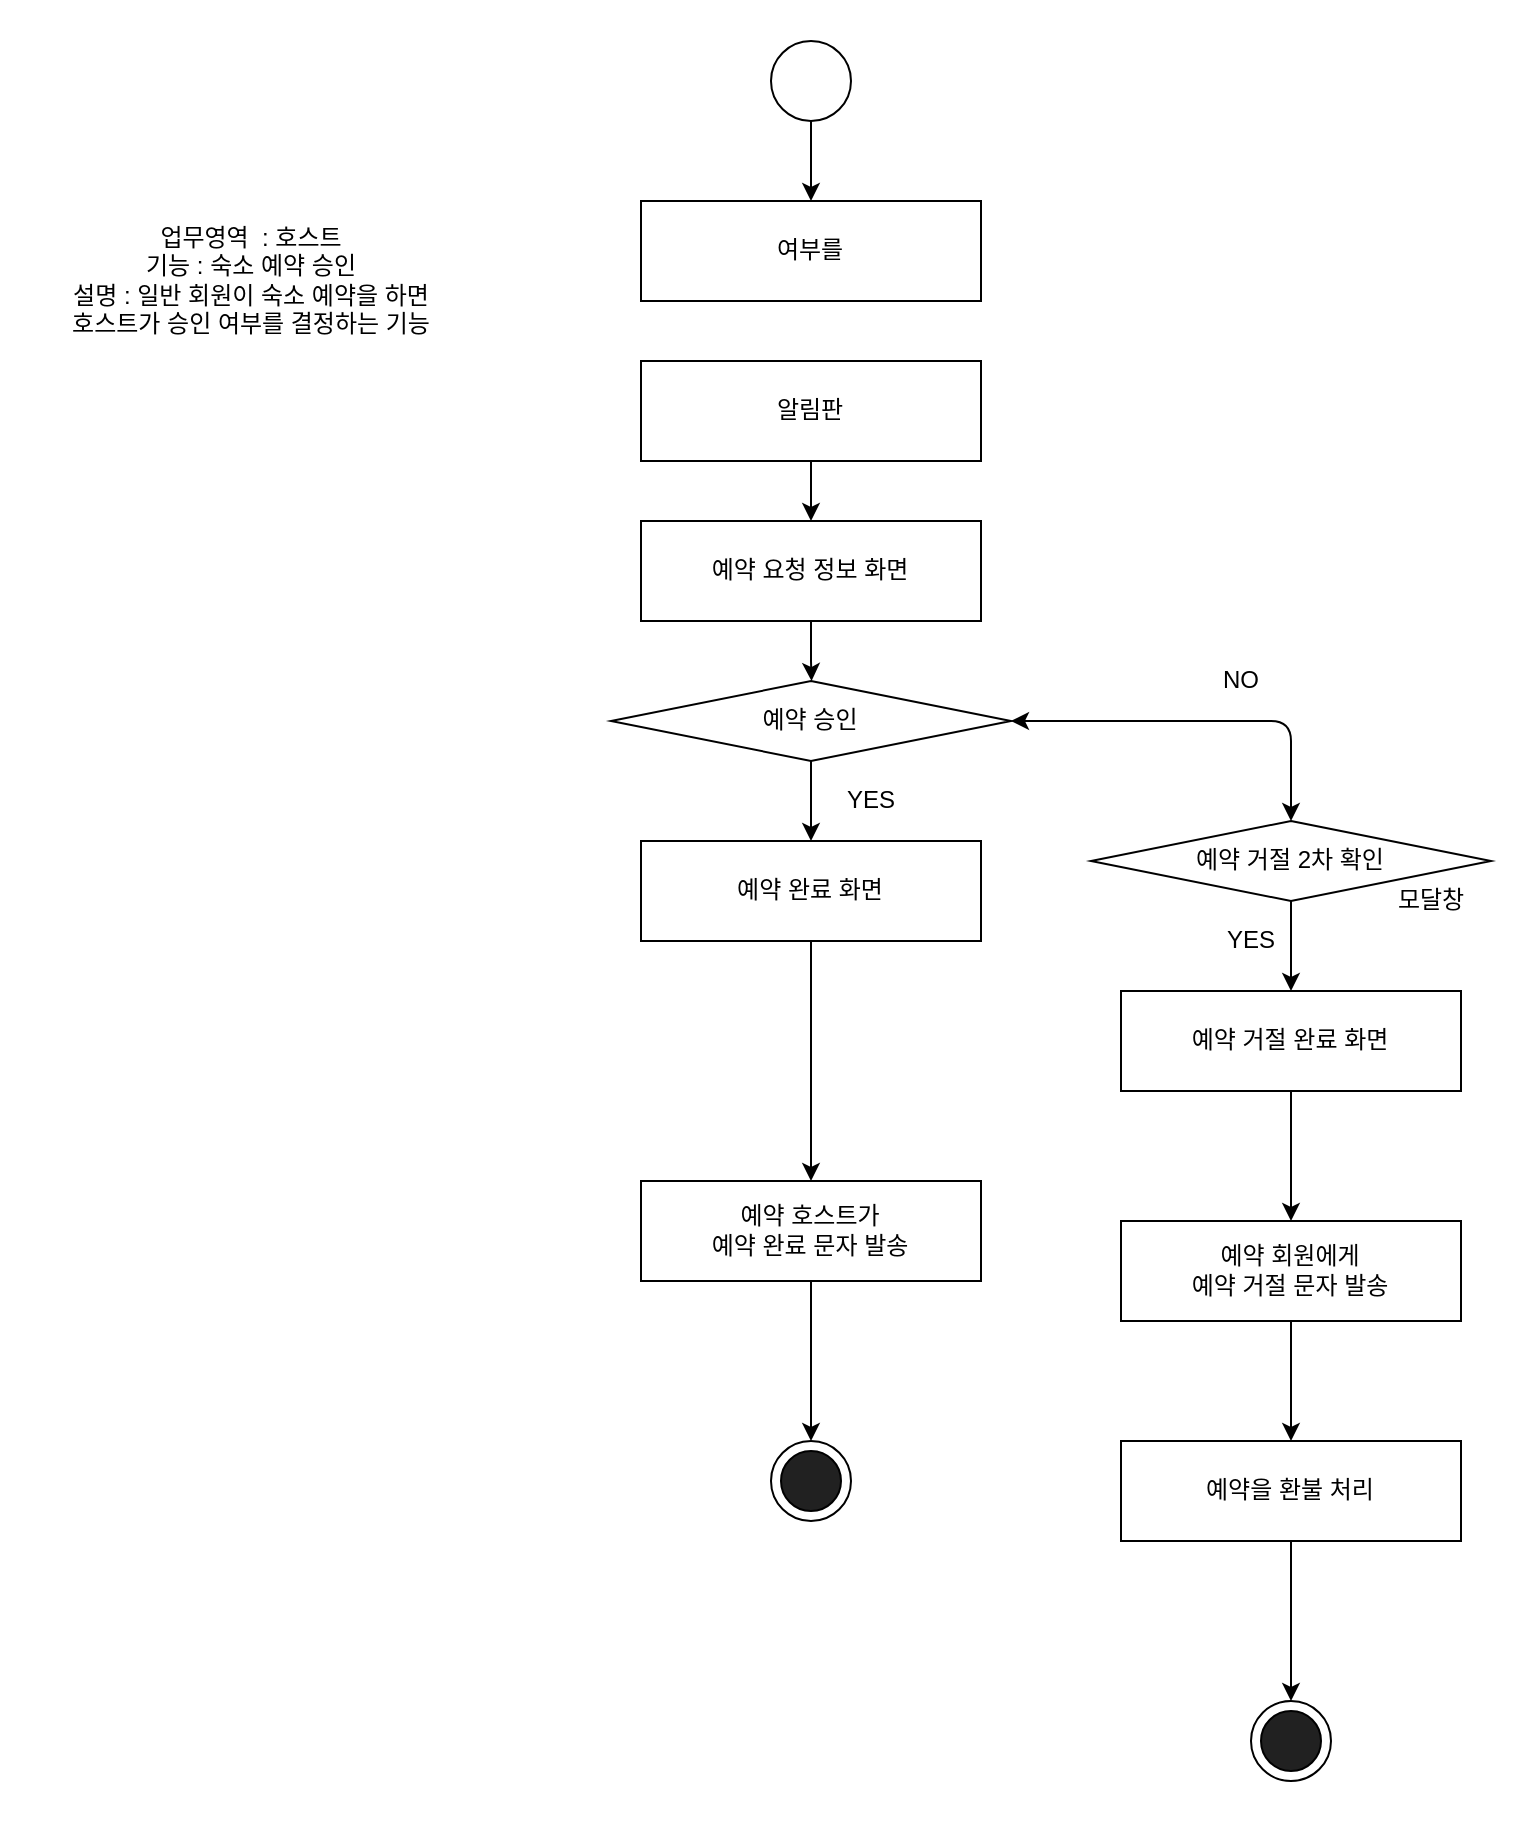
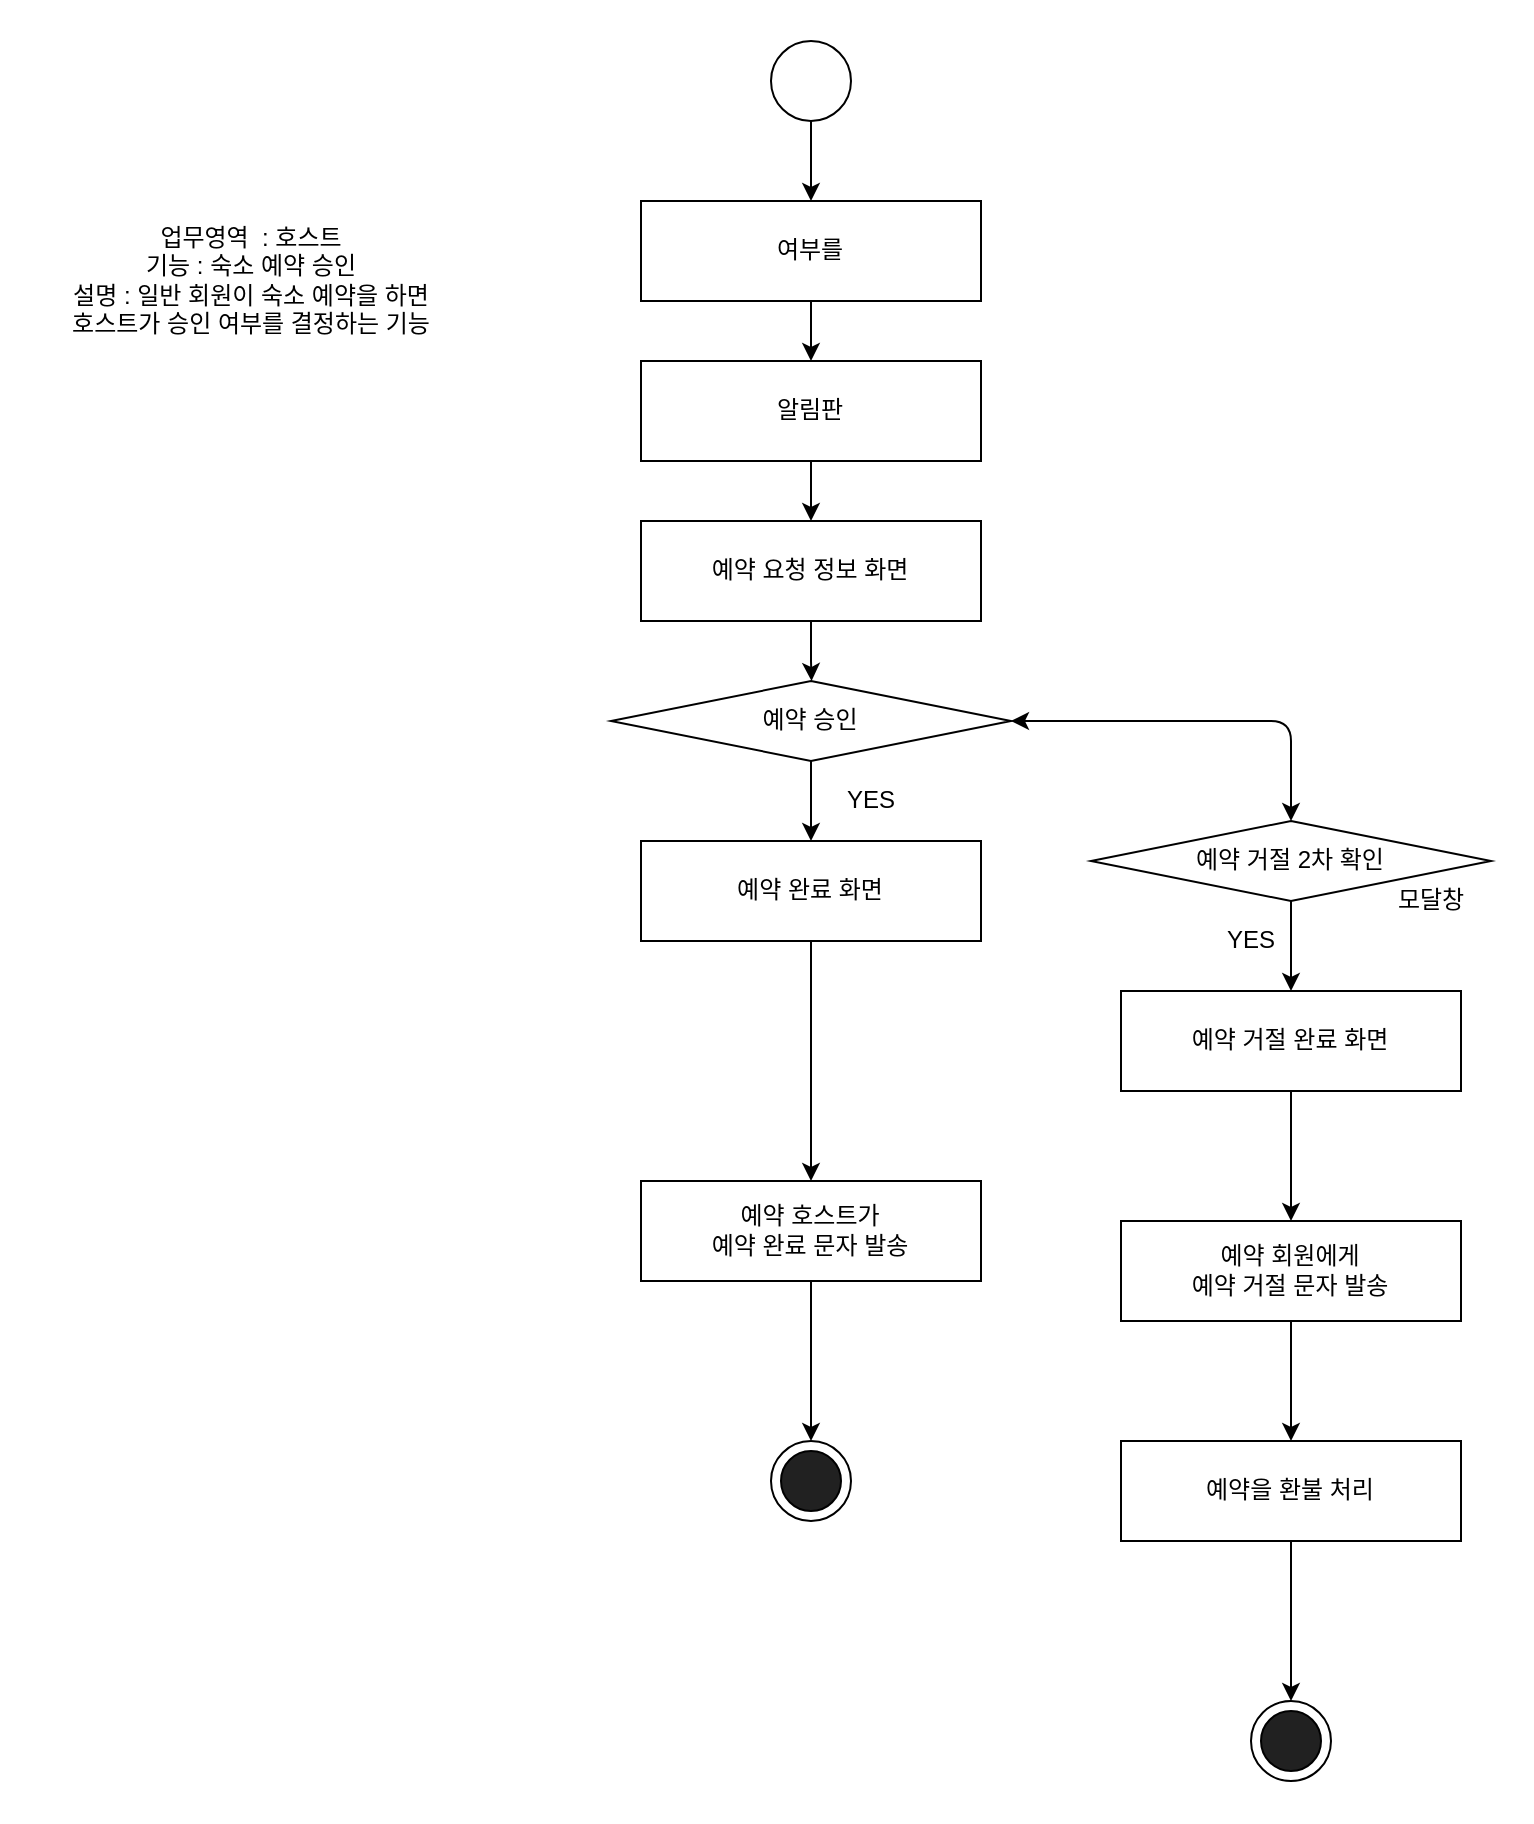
edge "여부를" -> "알림판": added
node "NO": removed
